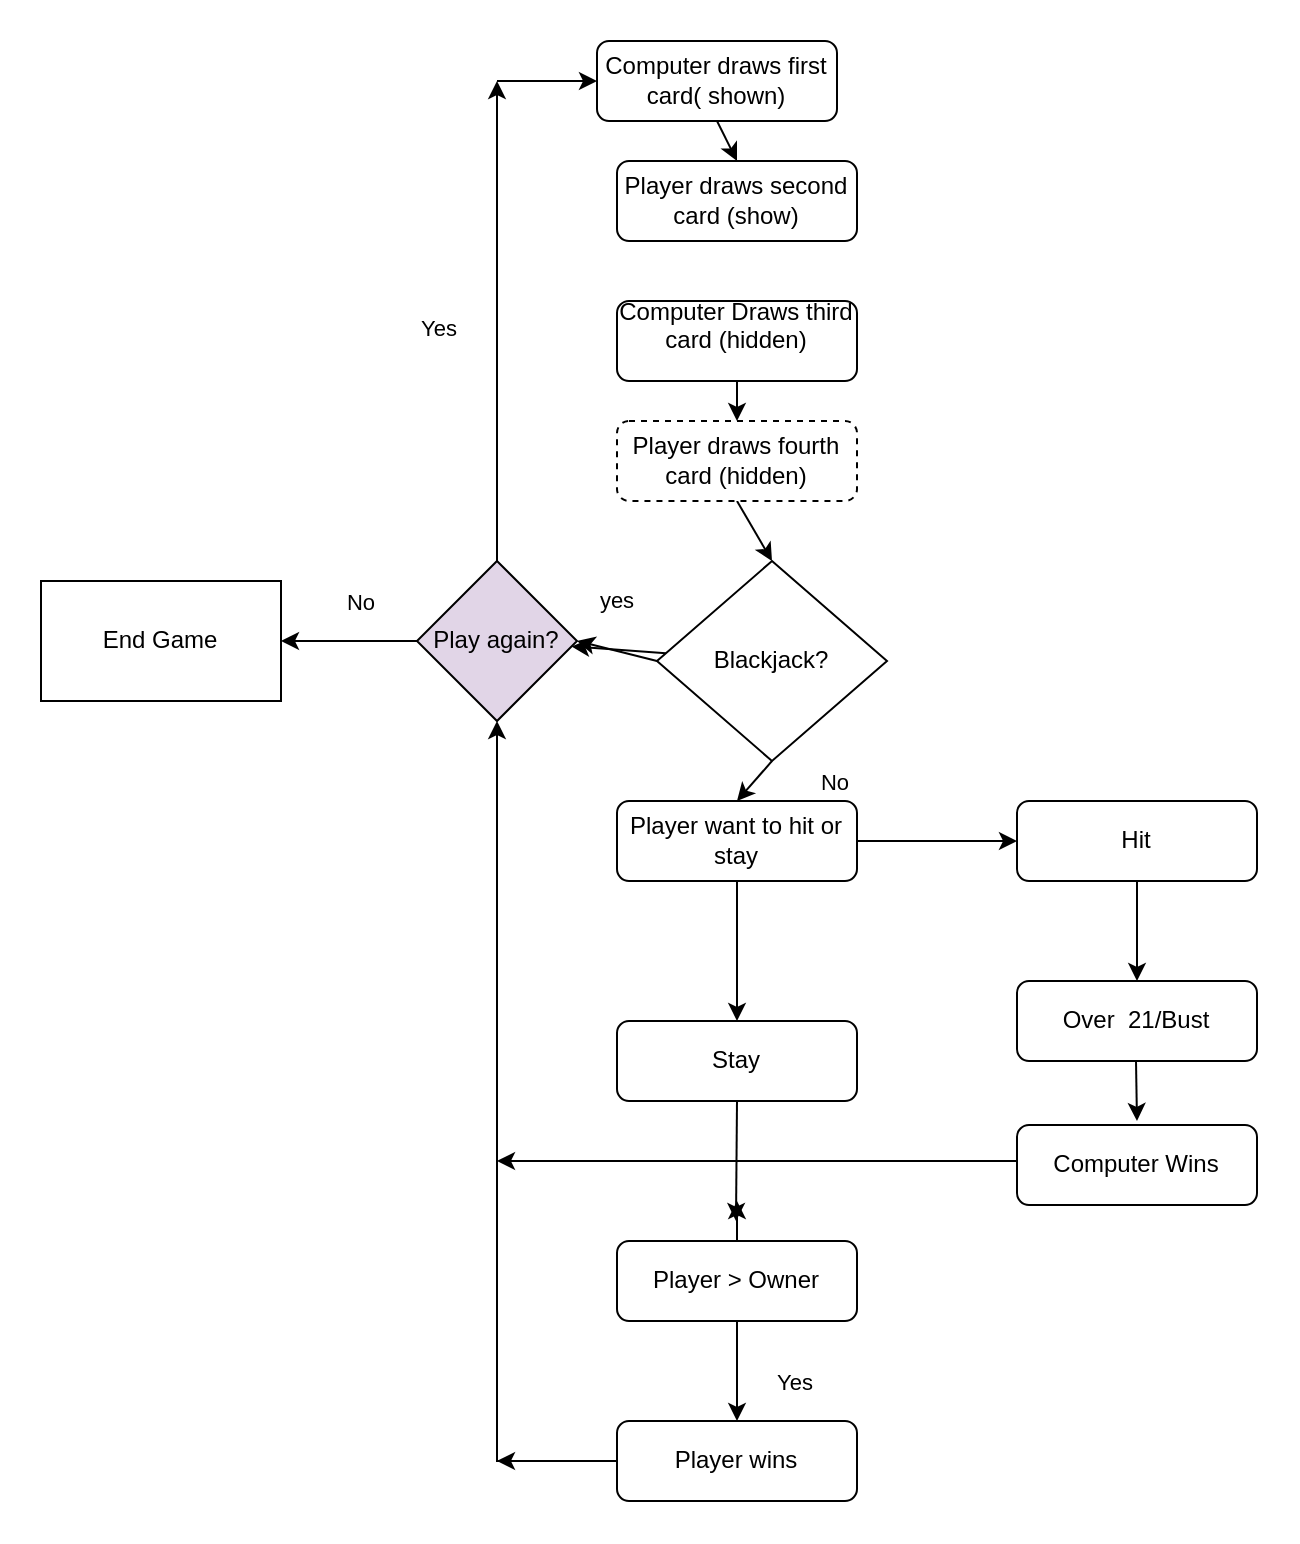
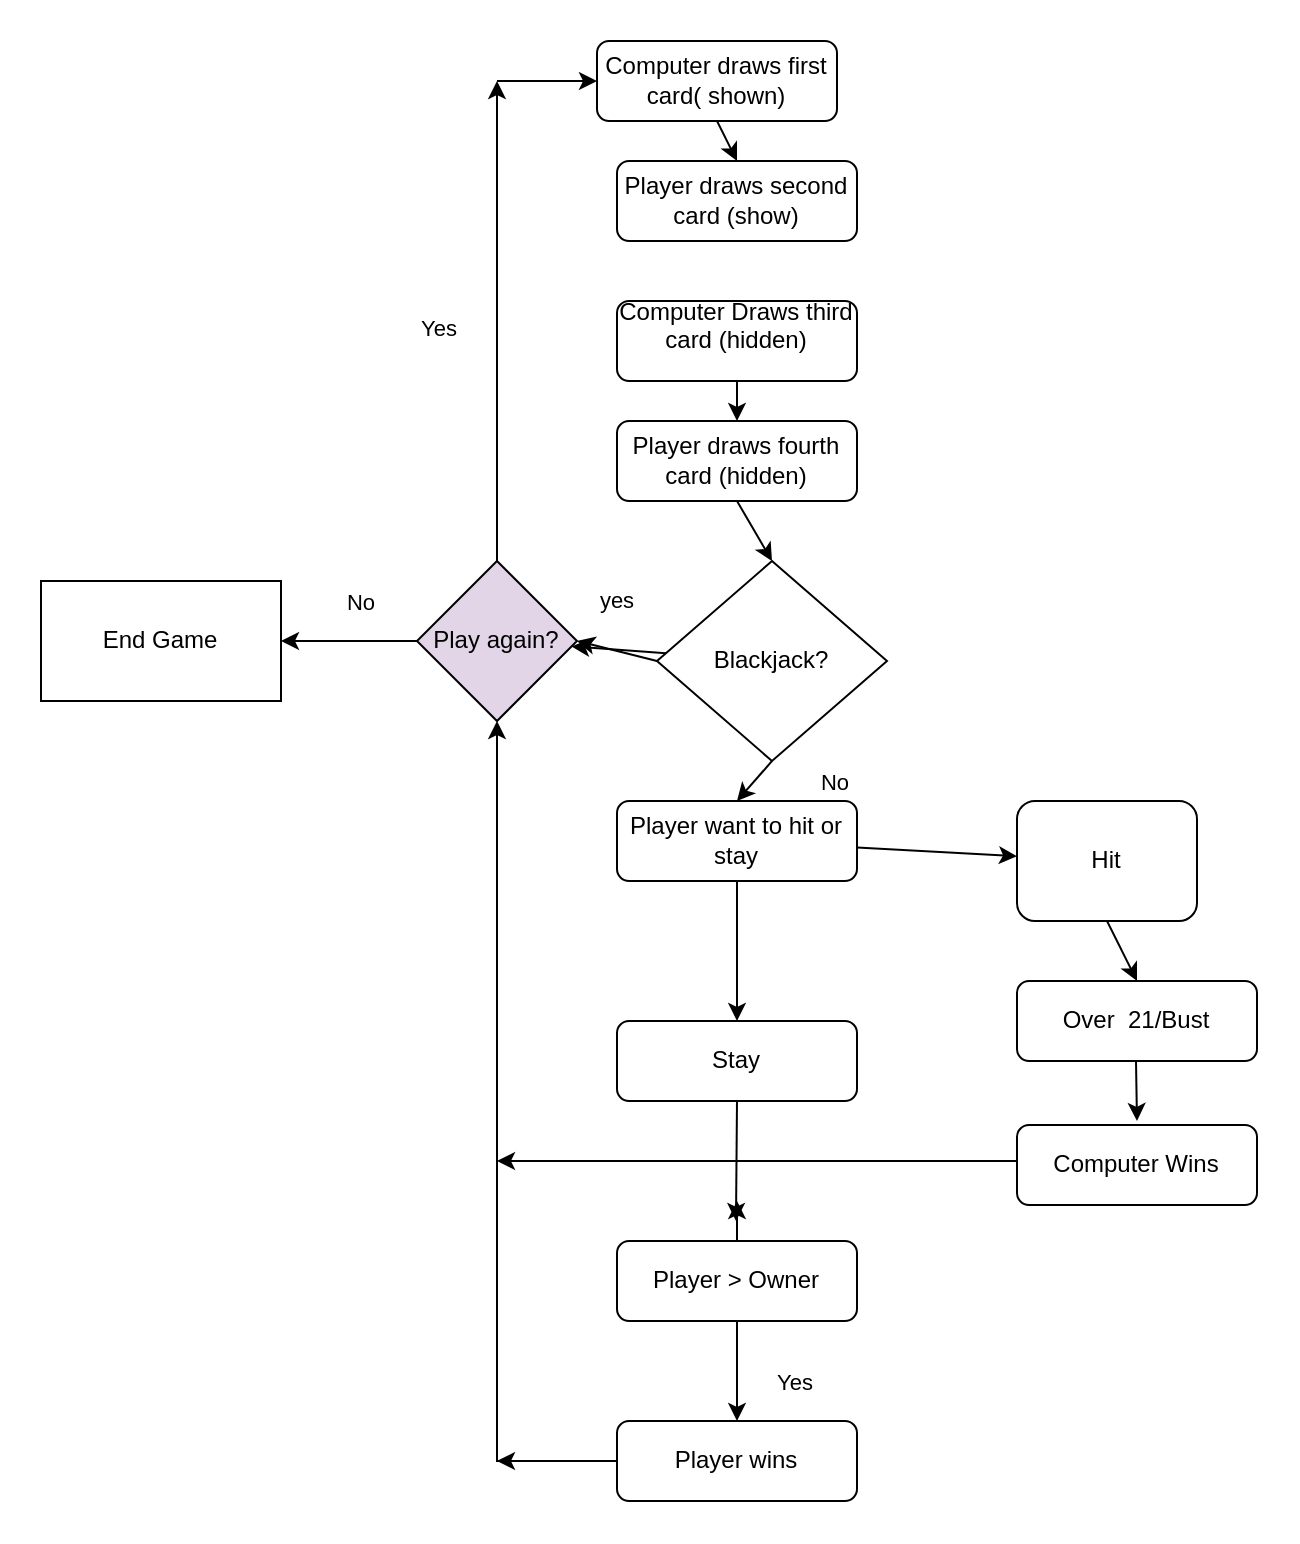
node "Player draws fourth card (hidden)": style dashed -> solid
node "Hit": size 240x80 -> 180x120
